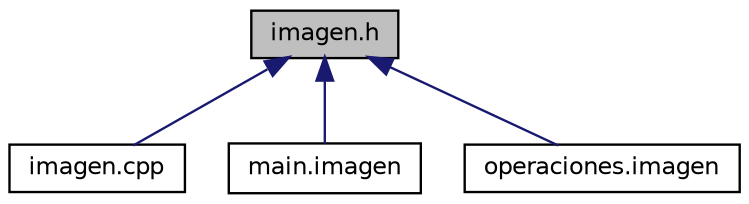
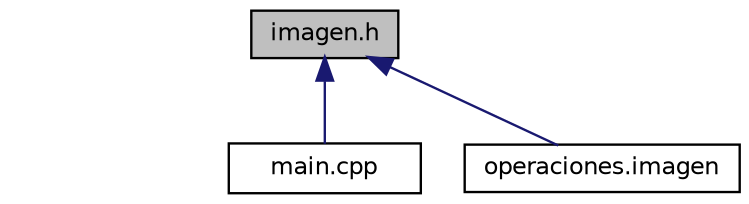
node "imagen.cpp": removed
node "main.imagen": label "main.imagen" -> "main.cpp"
